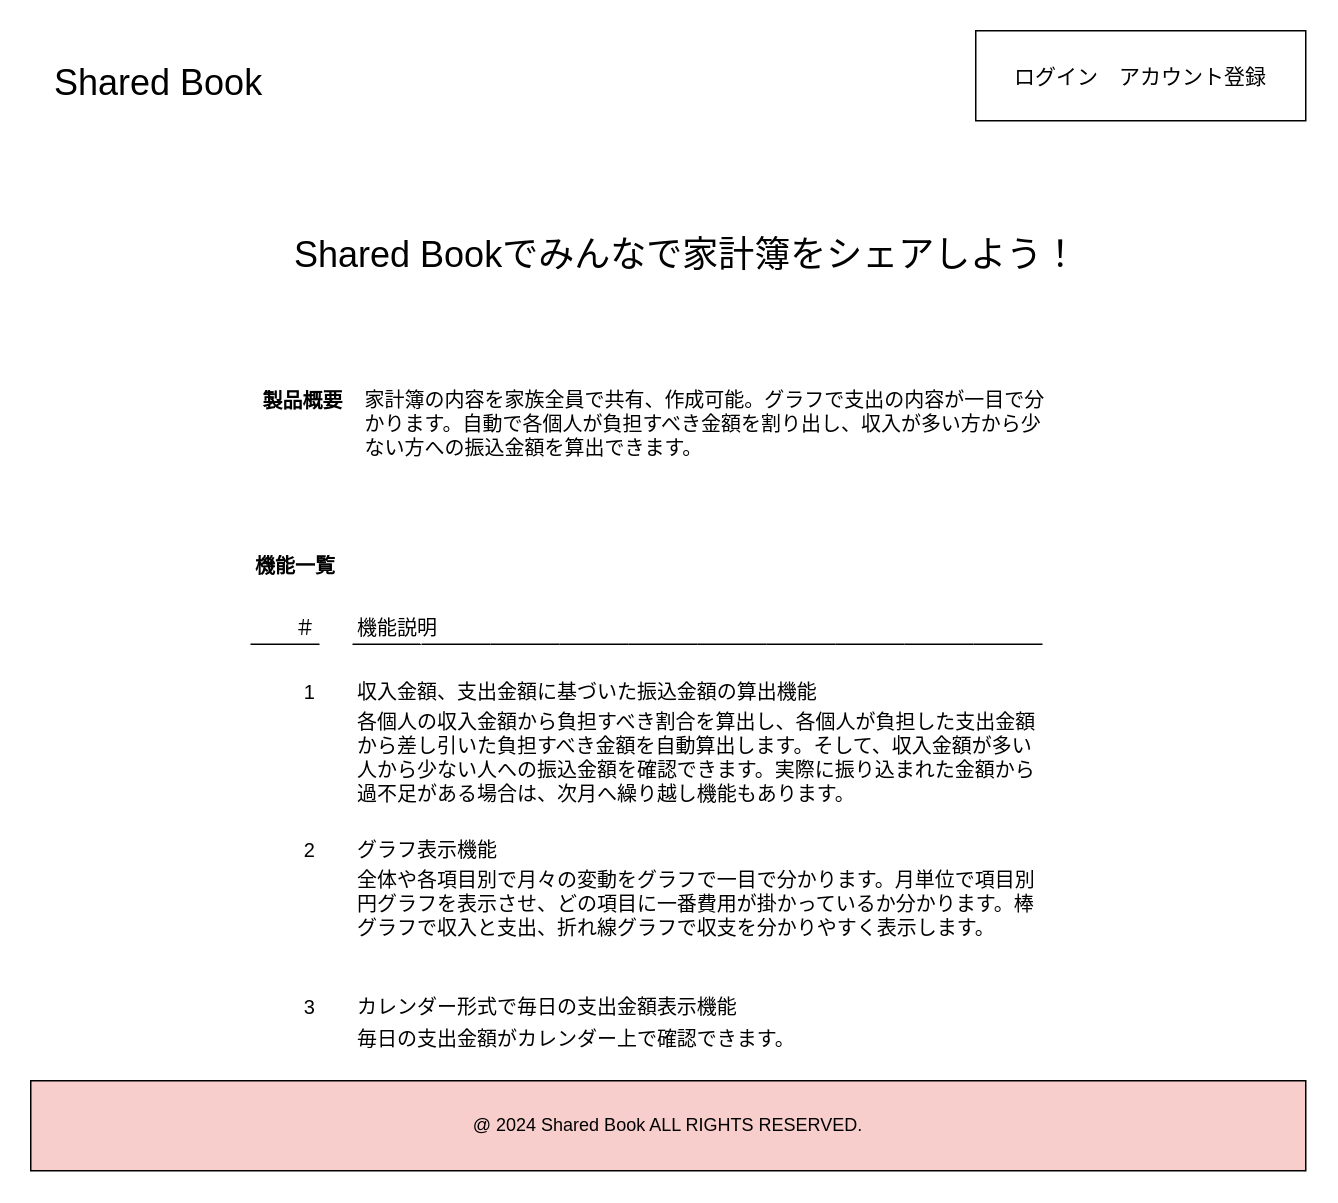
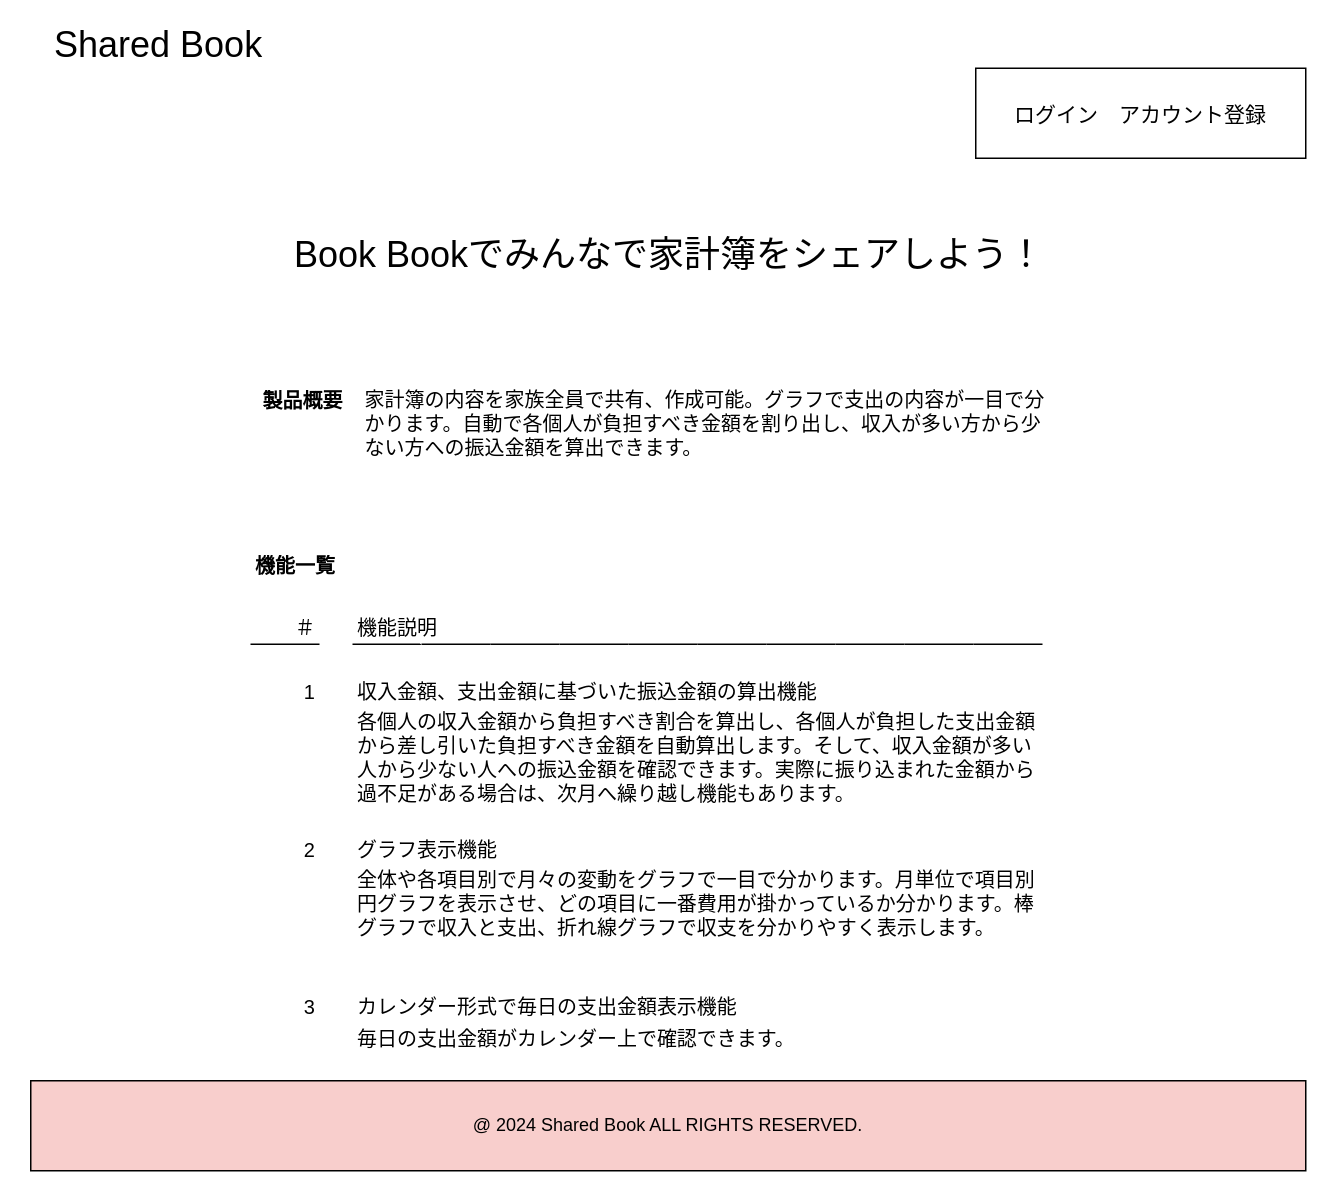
node "ログイン アカウント登録": moved (1141, 76) -> (1141, 113)
node "Shared Book": moved (188, 83) -> (188, 46)
node "Shared Bookでみんなで家計簿をシェアしよう！": label "Shared Bookでみんなで家計簿をシェアしよう！" -> "Book Bookでみんなで家計簿をシェアしよう！"
